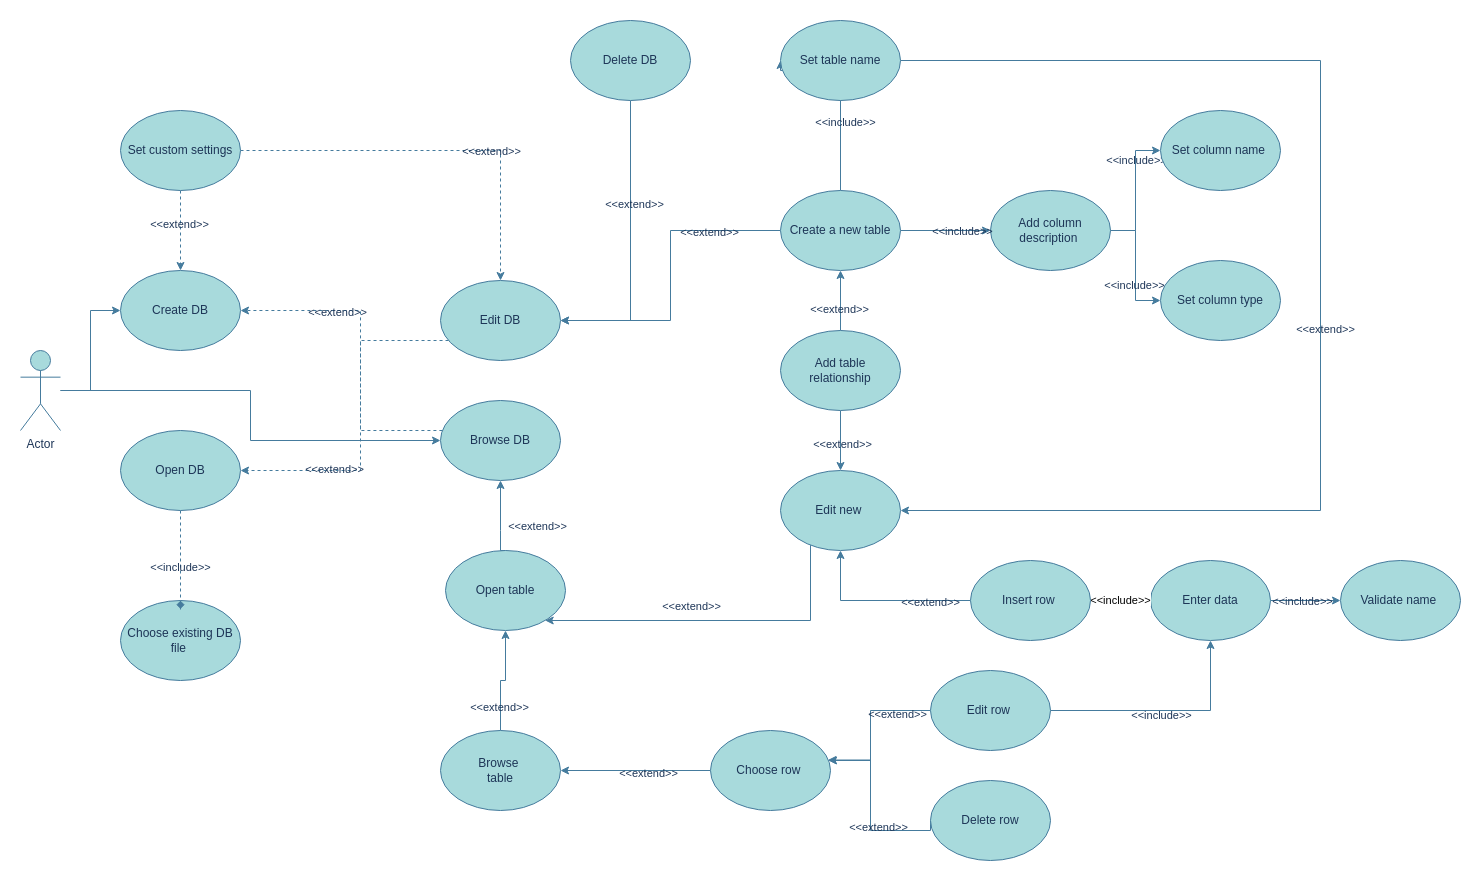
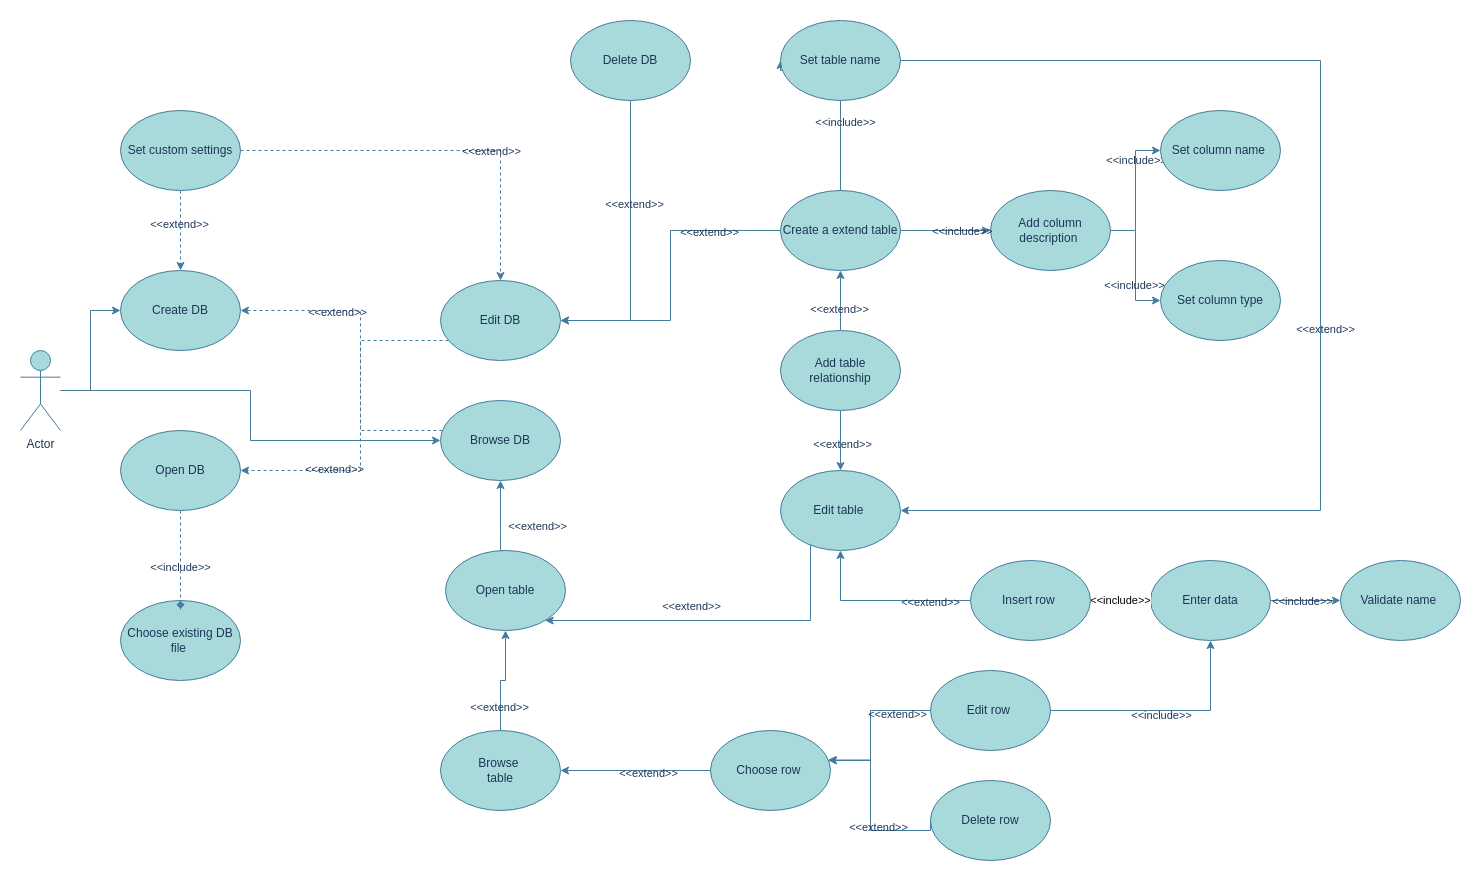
node "Create a new table": label "Create a new table" -> "Create a extend table"
node "Edit new": label "Edit new" -> "Edit table"
